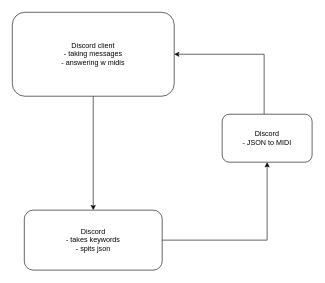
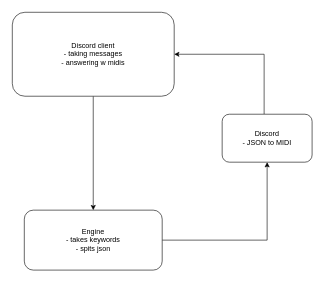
node "Discord - takes keywords - spits json": label "Discord - takes keywords - spits json" -> "Engine - takes keywords - spits json"
